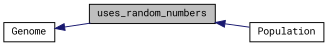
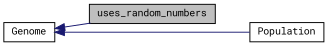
edge "Population" -> "uses_random_numbers": now "Population" -> "Genome"
